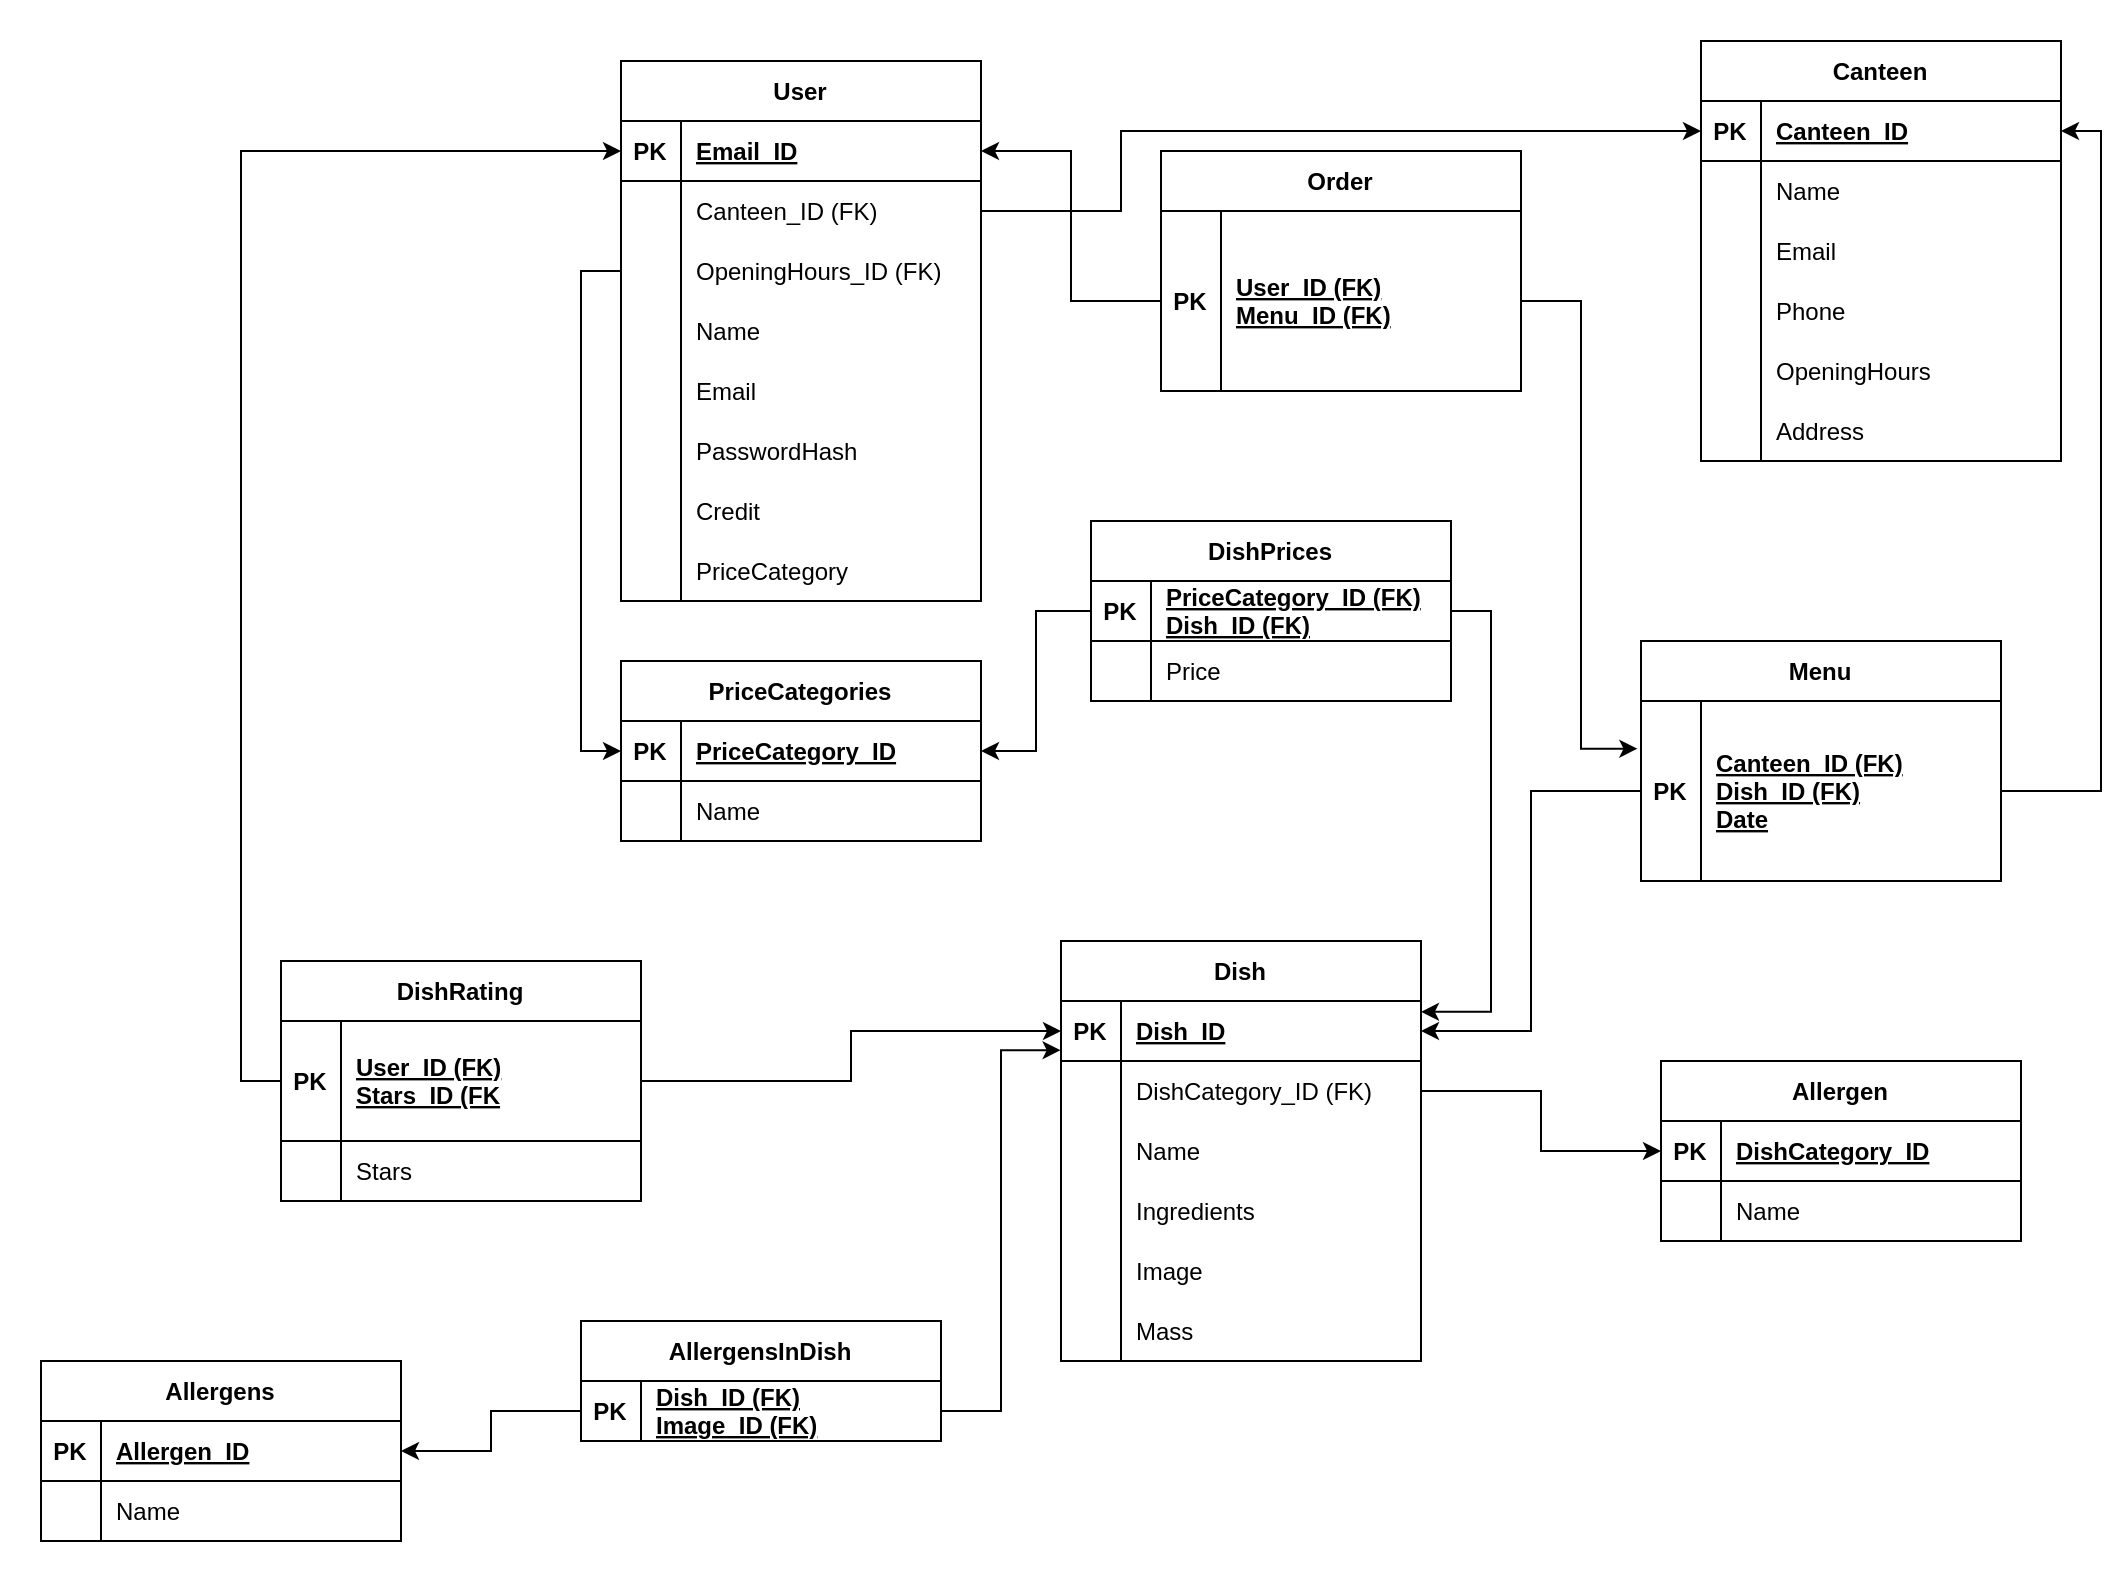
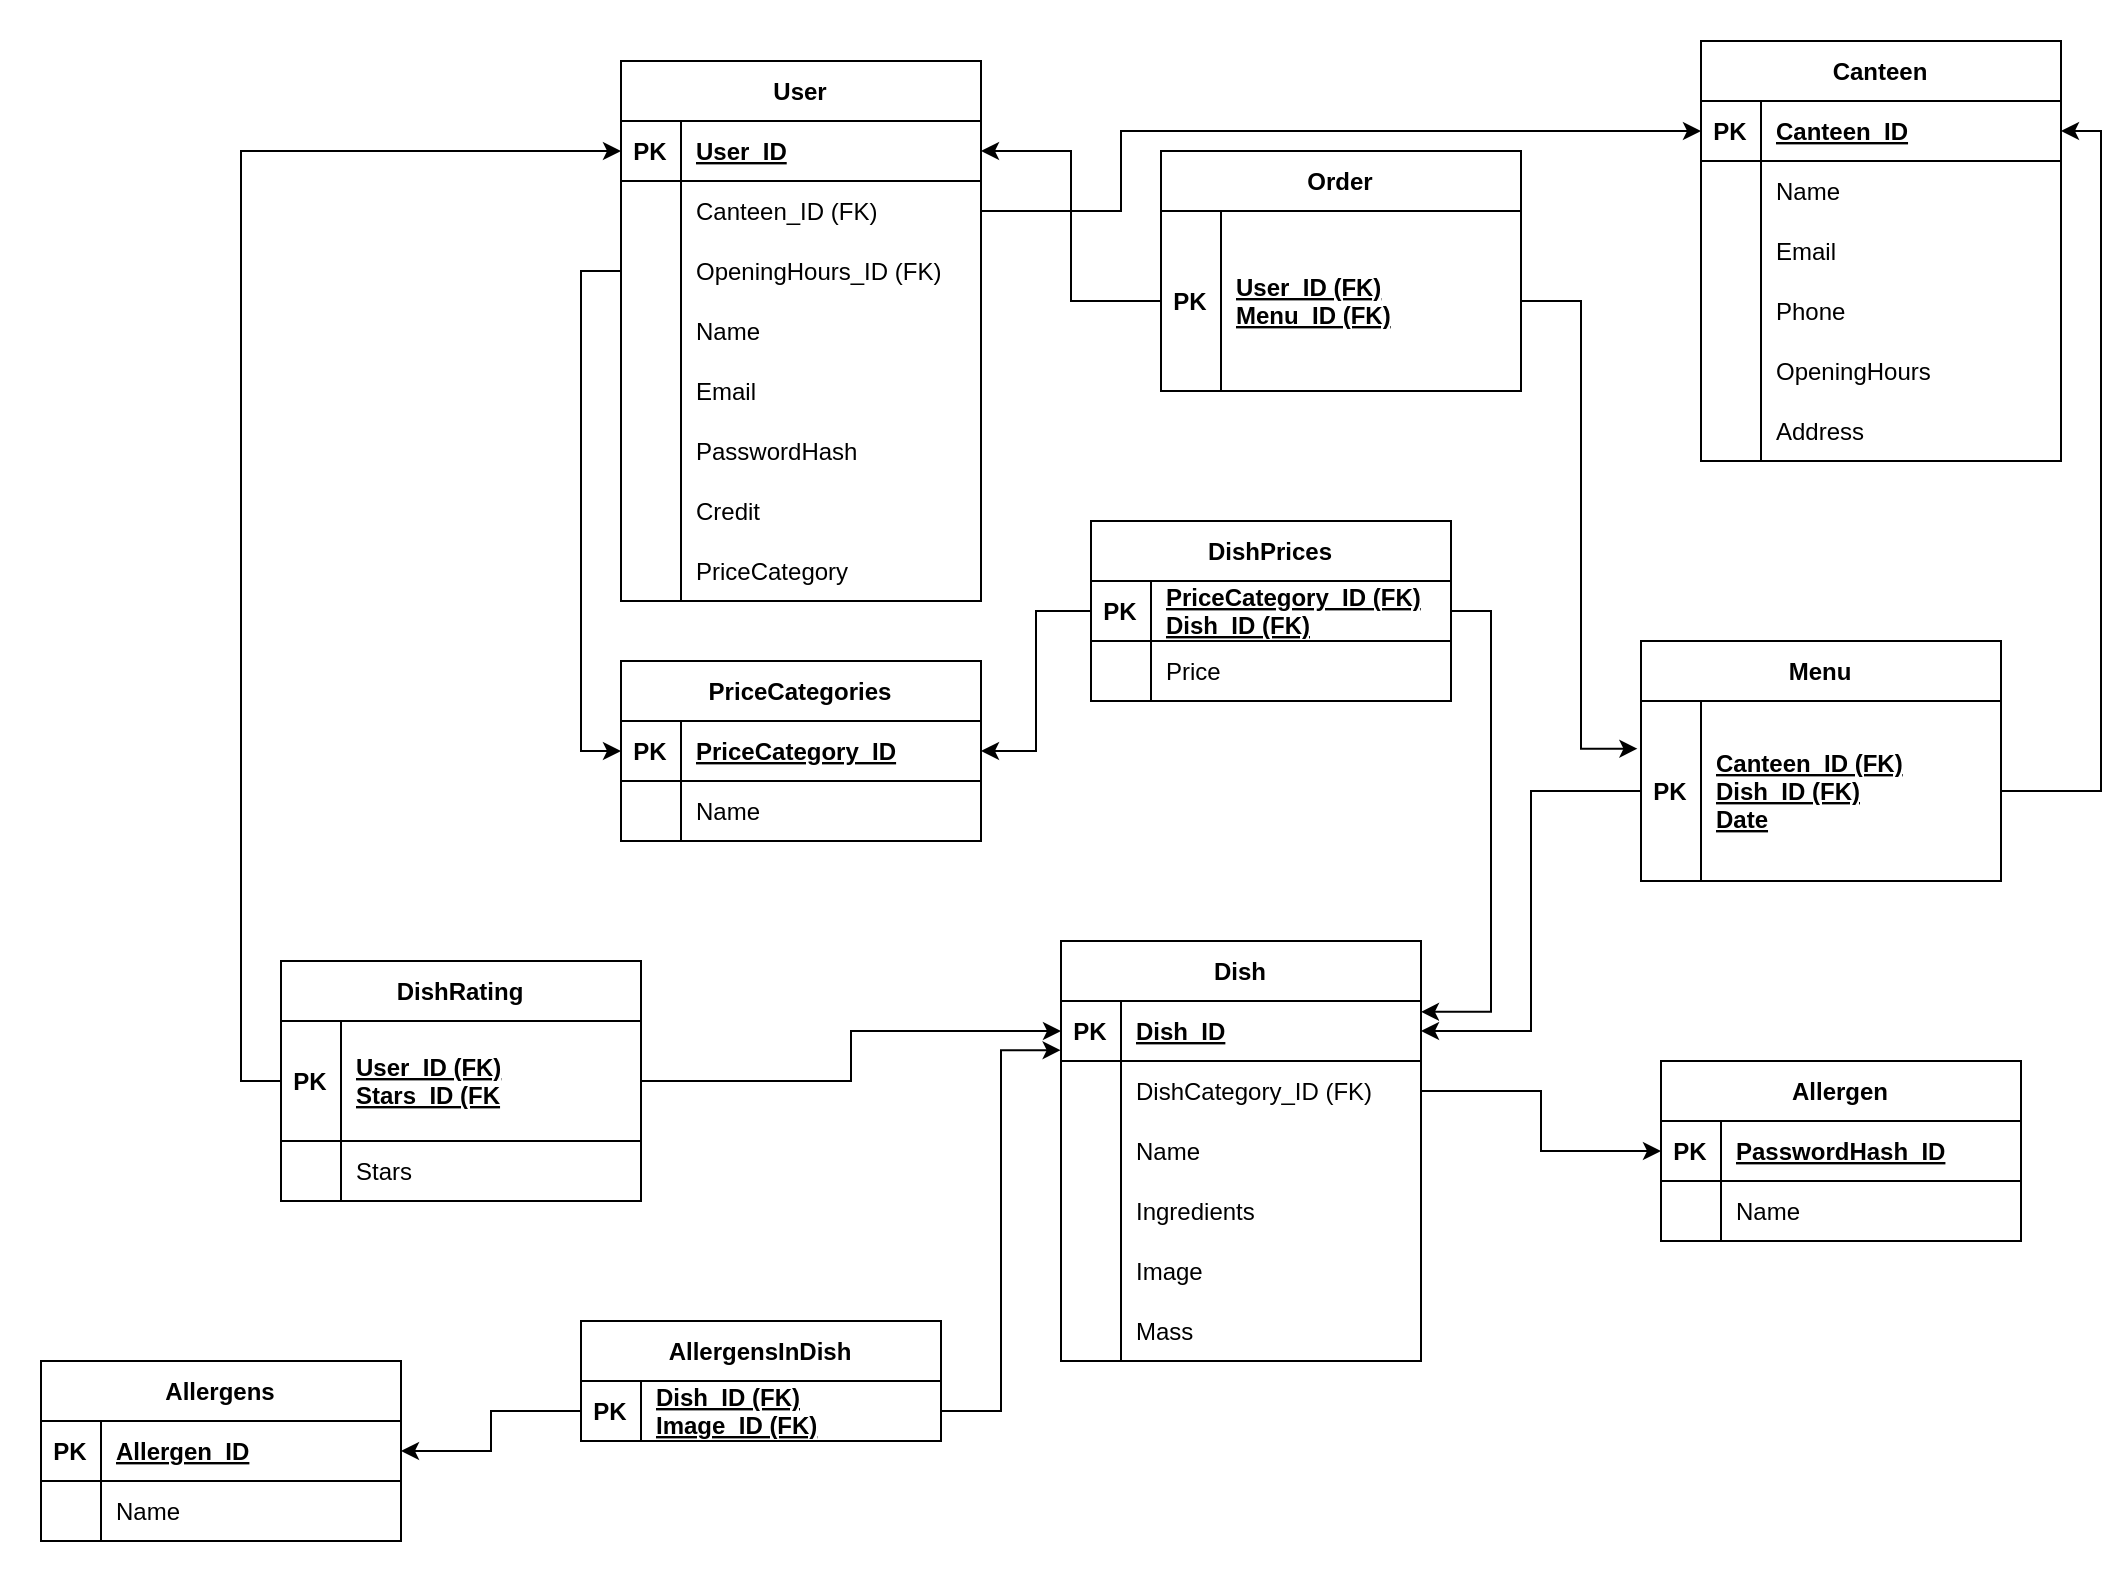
node "Email_ID": label "Email_ID" -> "User_ID"
node "DishCategory_ID": label "DishCategory_ID" -> "PasswordHash_ID"
